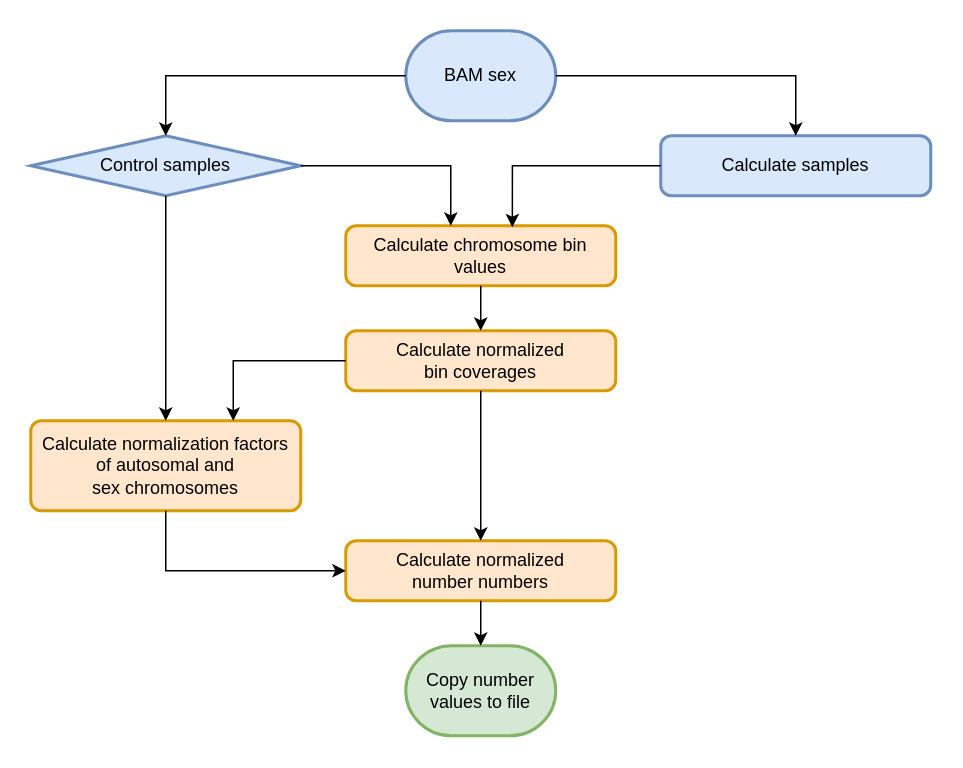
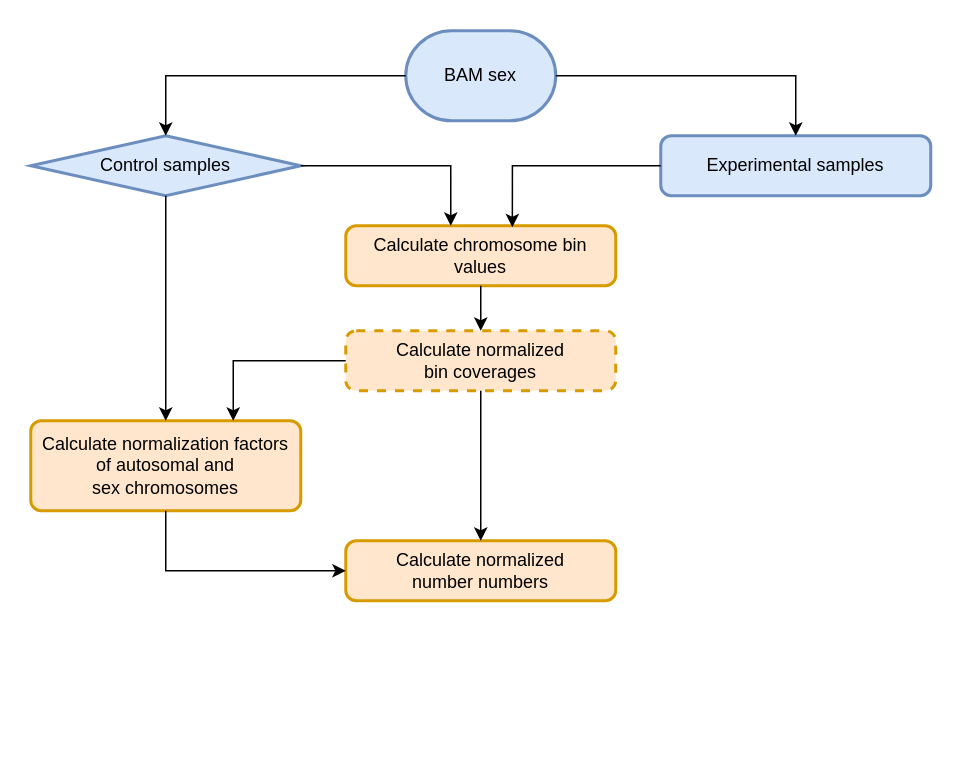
node "Calculate samples": label "Calculate samples" -> "Experimental samples"
node "Calculate normalized bin coverages": style solid -> dashed
edge "Calculate normalized number numbers" -> "Copy number values to file": removed
node "Copy number values to file": removed
